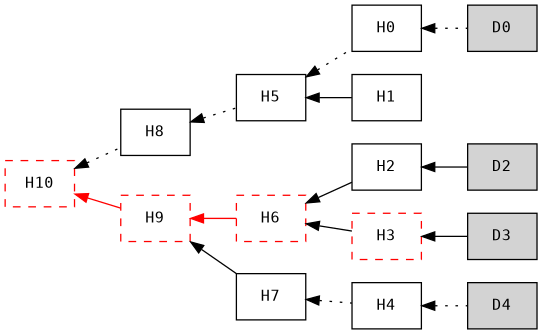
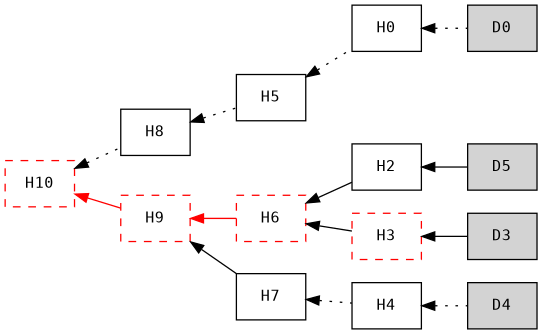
node "H1": removed
node "D2": label "D2" -> "D5"
